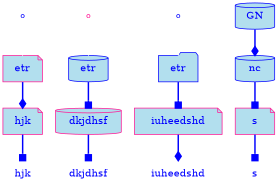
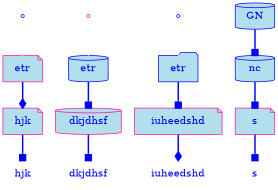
edge "GN" -> "nc": arrowhead diamond -> box
